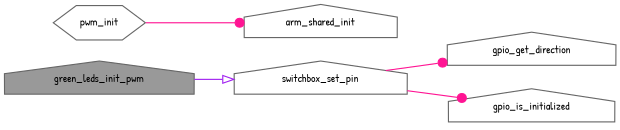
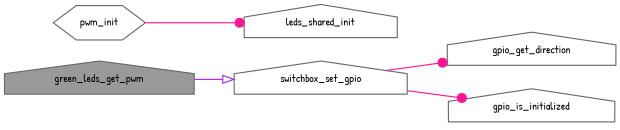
node "arm_shared_init": label "arm_shared_init" -> "leds_shared_init"
node "green_leds_init_pwm": label "green_leds_init_pwm" -> "green_leds_get_pwm"
node "switchbox_set_pin": label "switchbox_set_pin" -> "switchbox_set_gpio"
